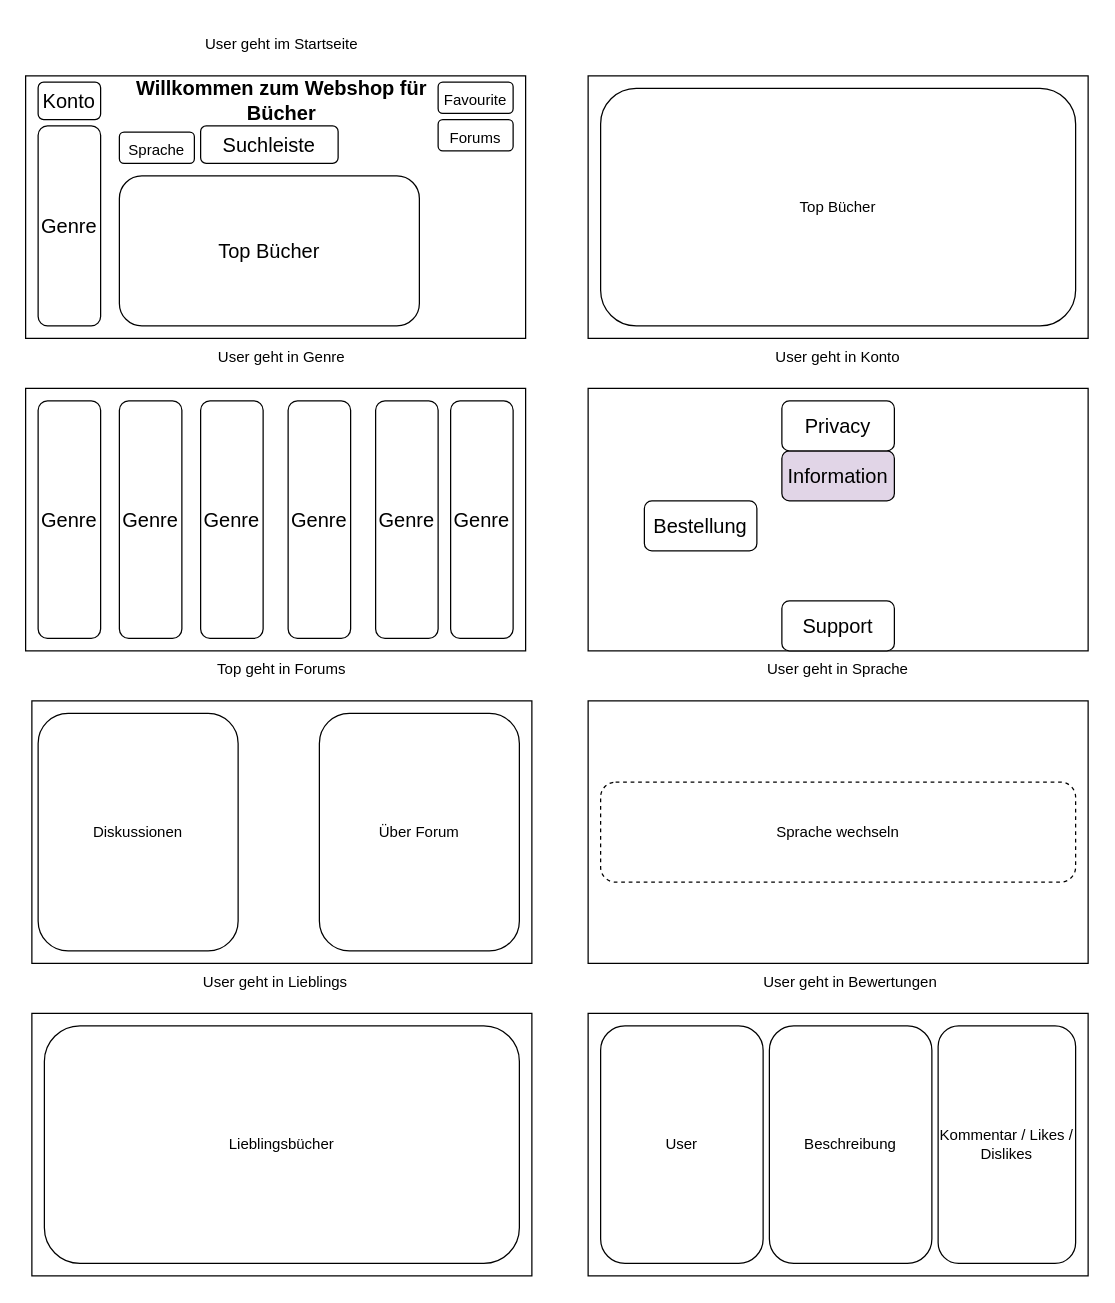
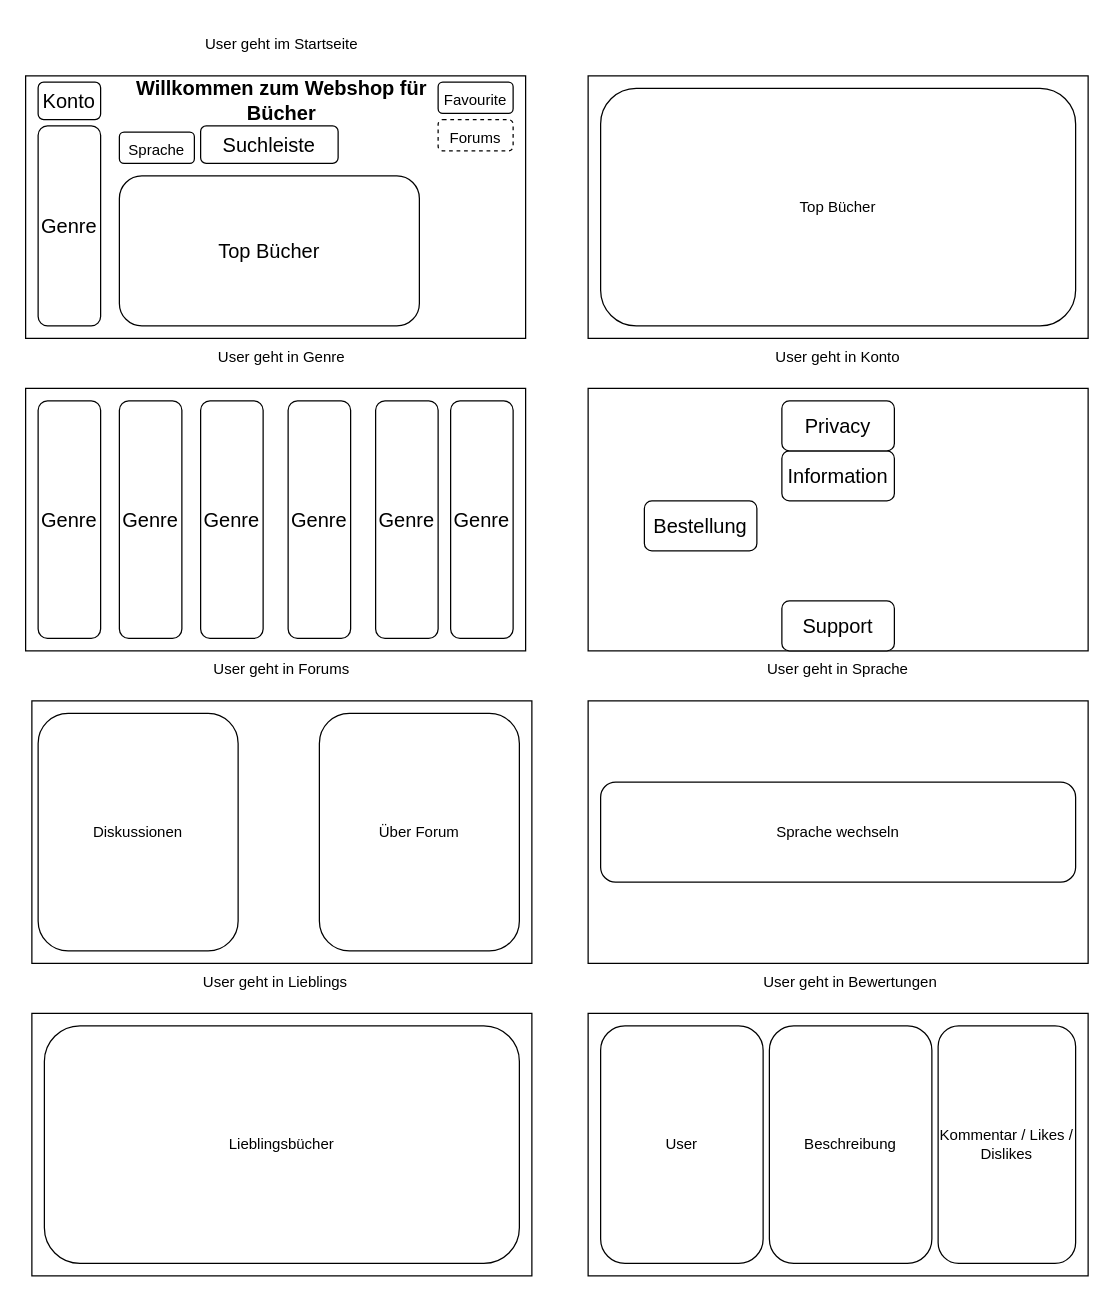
node "Forums": style solid -> dashed
node "Information": fillcolor #e1d5e7 -> #ffffff
node "Top geht in Forums": label "Top geht in Forums" -> "User geht in Forums"
node "Sprache wechseln": style dashed -> solid
